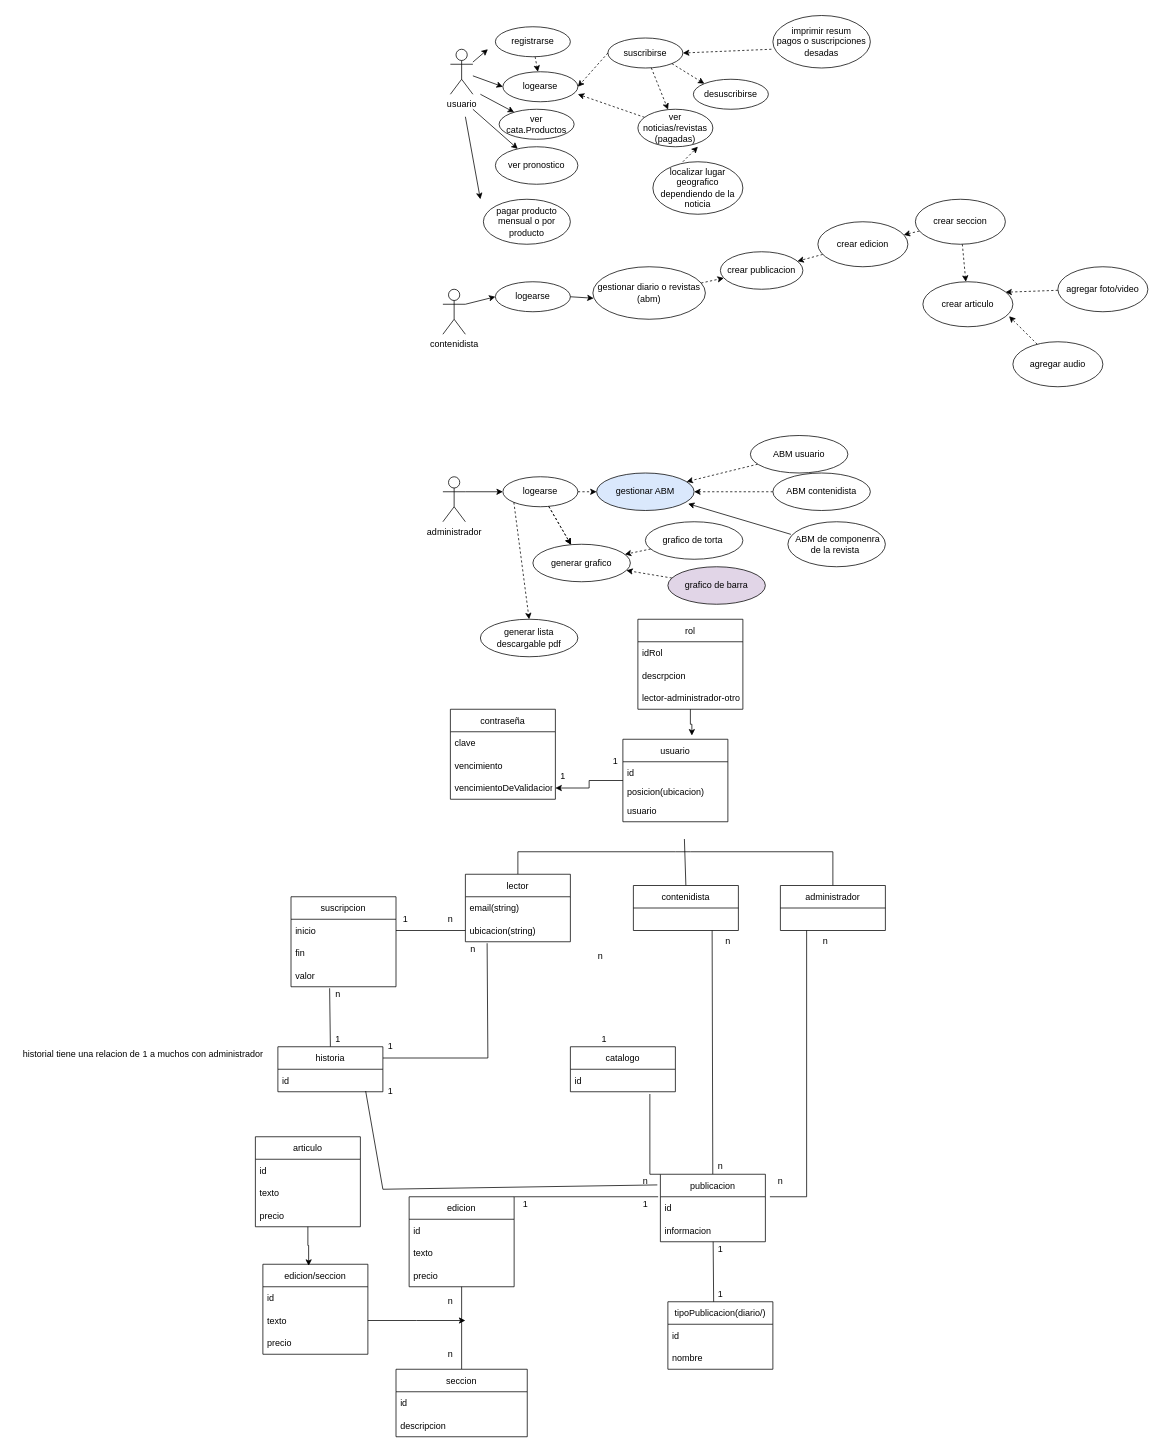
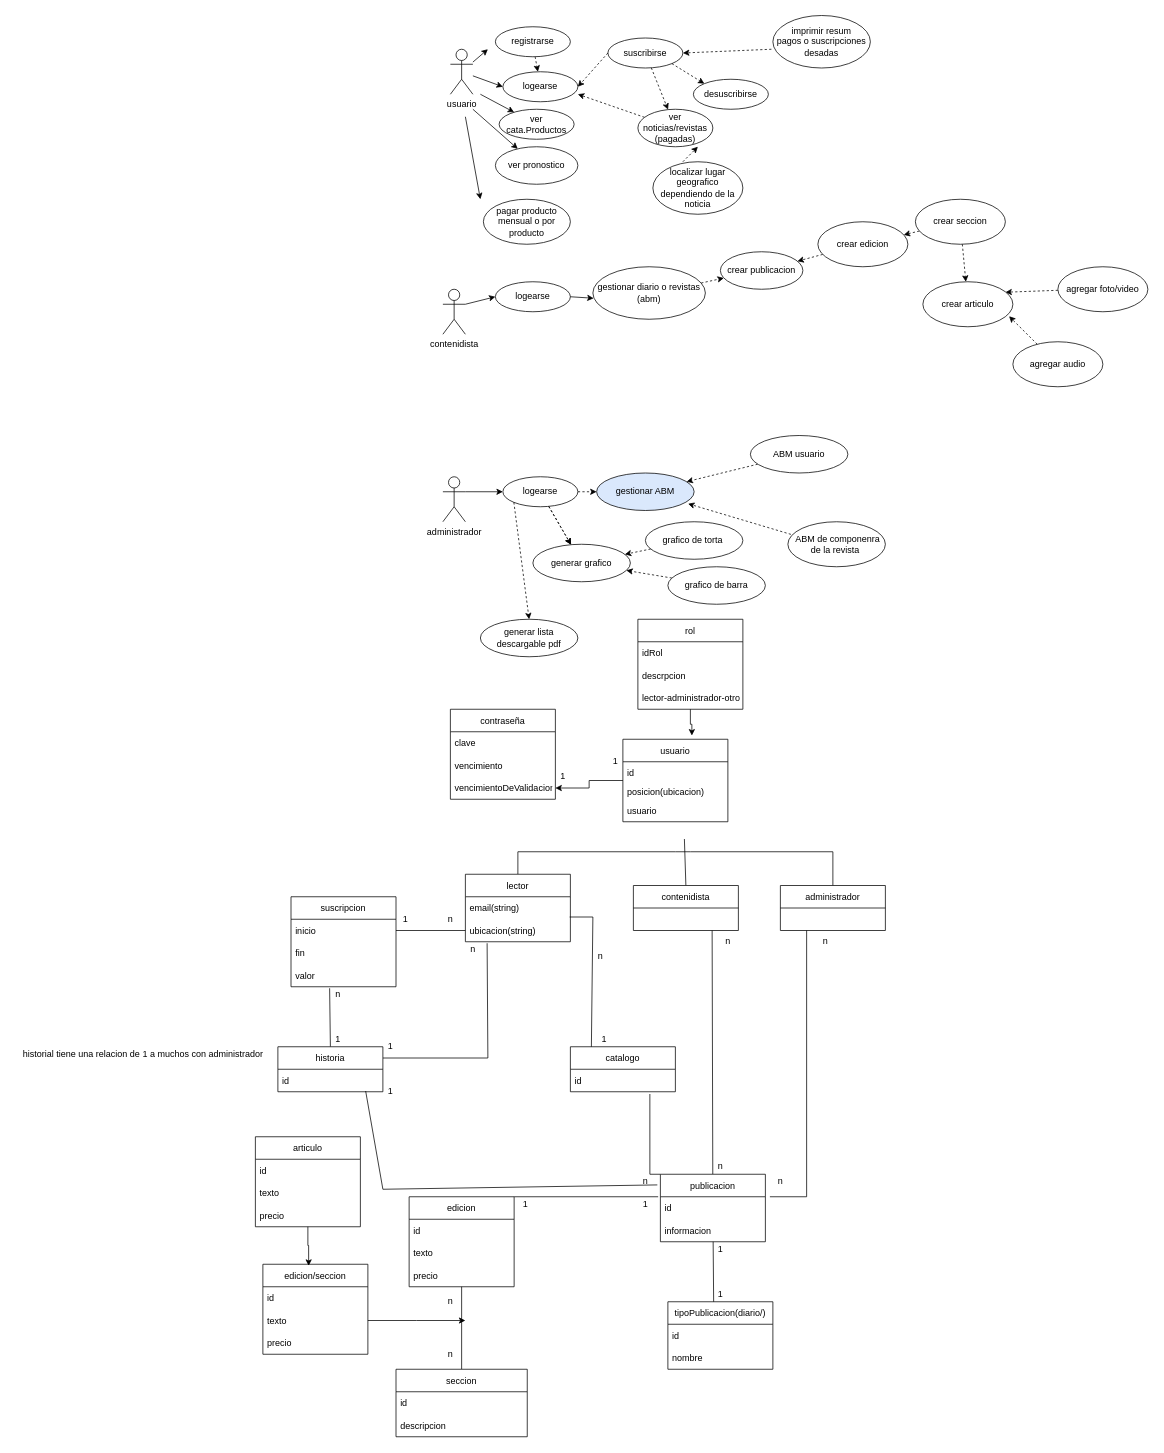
edge "ABM contenidista" -> "gestionar ABM": removed
node "ABM contenidista": removed
edge "ABM de componenra de la revista" -> "gestionar ABM": style solid -> dashed
node "grafico de barra": fillcolor #e1d5e7 -> #ffffff
edge "ubicacion(string)" -- "catalogo": added
